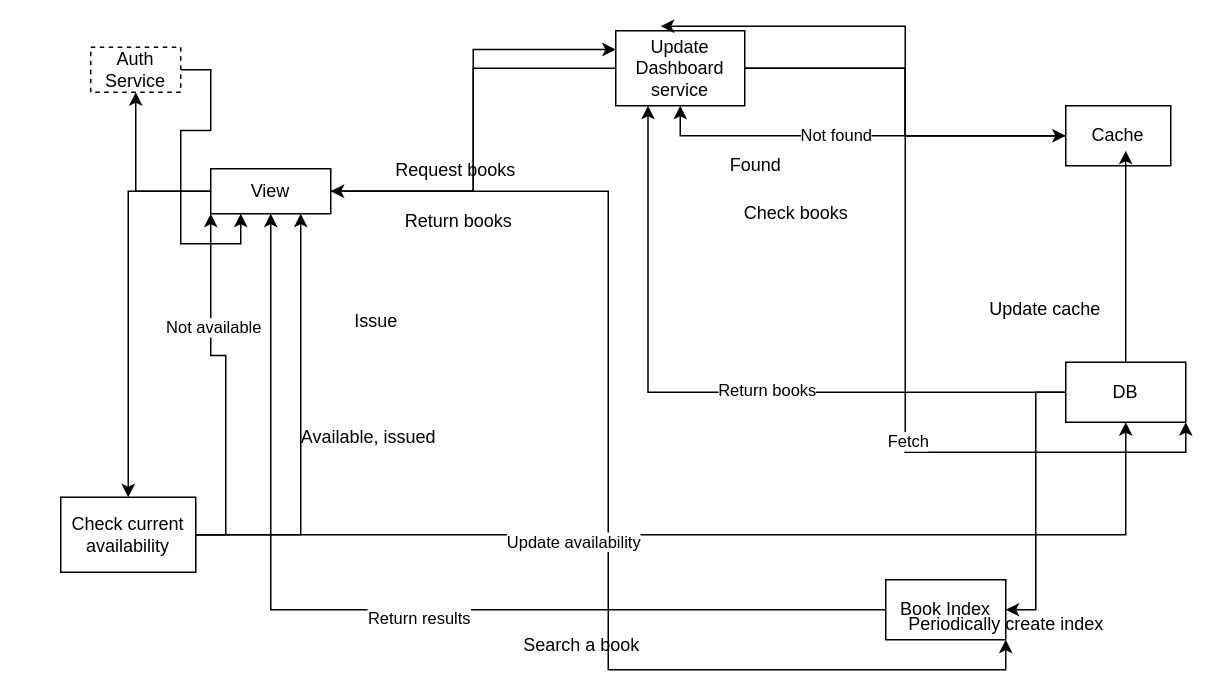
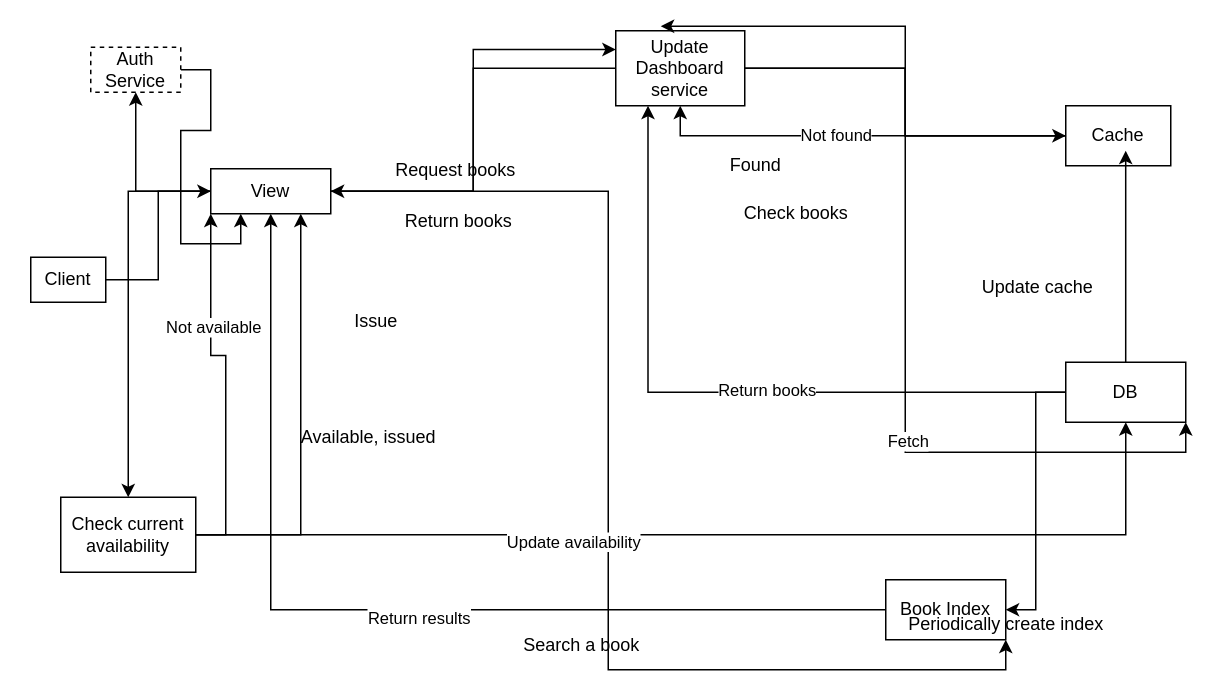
edge "Client" -> "View": added
node "Client": added
node "Update cache": moved (1045, 310) -> (1037, 287)
